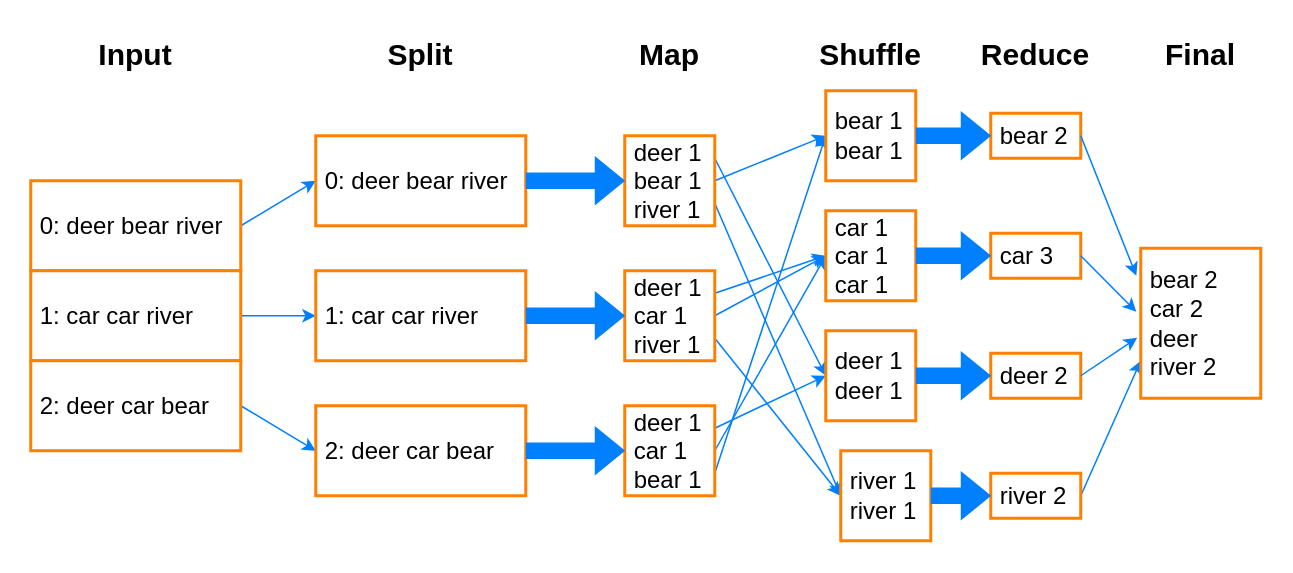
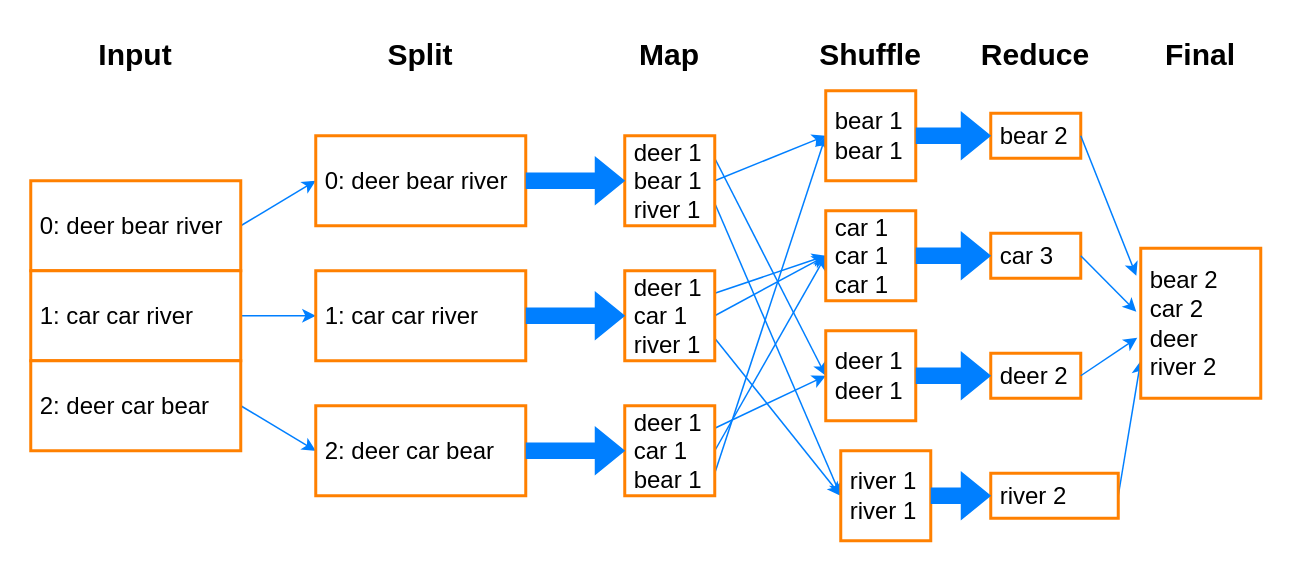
node "river 2": size 90x45 -> 128x45
